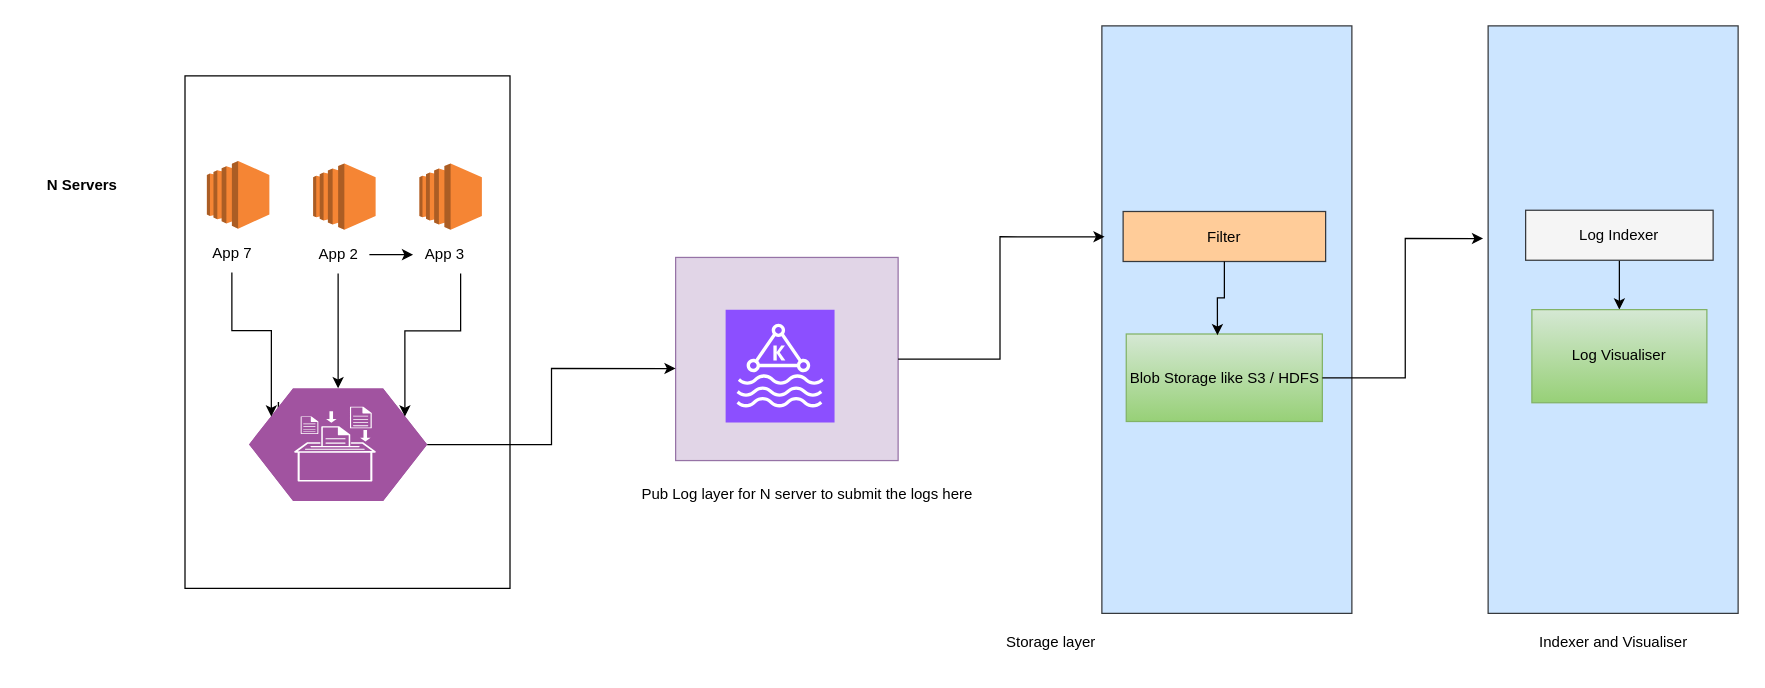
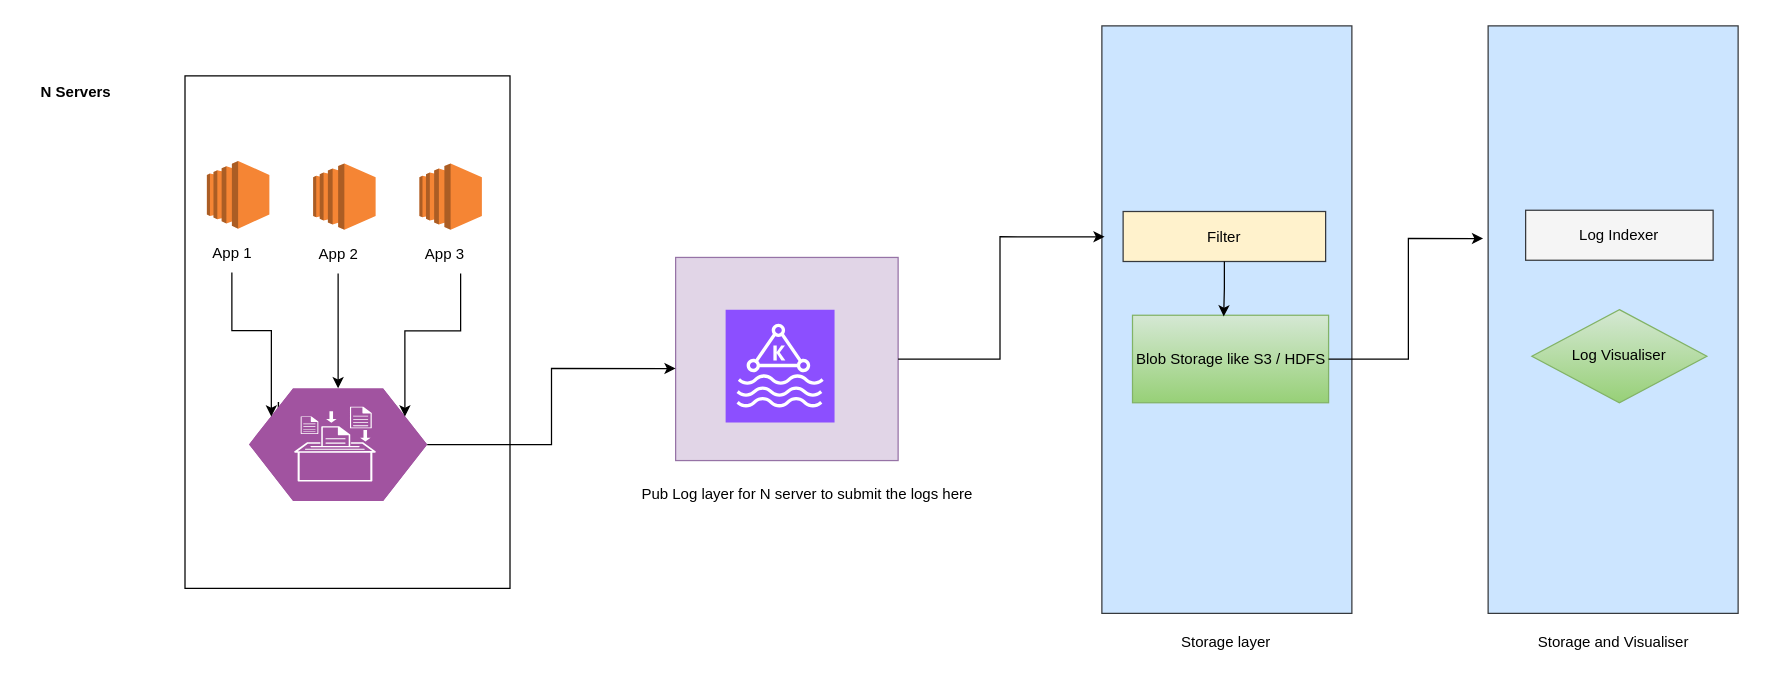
node "N Servers": moved (82, 194) -> (76, 101)
node "Filter": fillcolor #ffcc99 -> #fff2cc
node "App 7": label "App 7" -> "App 1"
edge "App 2" -> "App 3": removed
edge "Log Indexer" -> "Log Visualiser": removed
node "Log Visualiser": shape rectangle -> diamond
node "Blob Storage like S3 / HDFS": moved (1224, 378) -> (1231, 359)
node "Storage layer": moved (1051, 642) -> (1226, 642)
node "Indexer and Visualiser": label "Indexer and Visualiser" -> "Storage and Visualiser"
